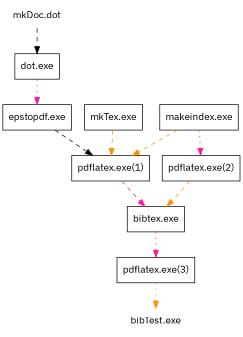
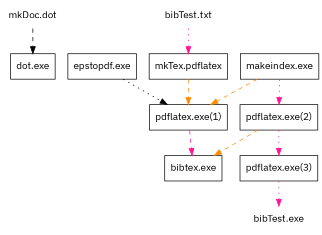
node "bibTest.txt": added
edge "dot.exe" -> "epstopdf.exe": removed
node "mkTex.exe": label "mkTex.exe" -> "mkTex.pdflatex"
edge "epstopdf.exe" -> "pdflatex.exe(1)": style dashed -> dotted
edge "bibtex.exe" -> "pdflatex.exe(3)": now "pdflatex.exe(2)" -> "pdflatex.exe(3)"
edge "pdflatex.exe(3)" -> "bibTest.exe": color darkorange -> deeppink
